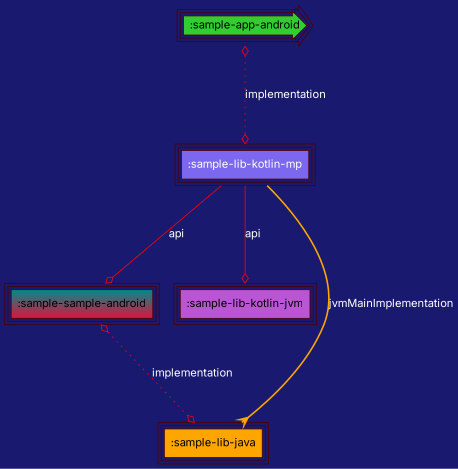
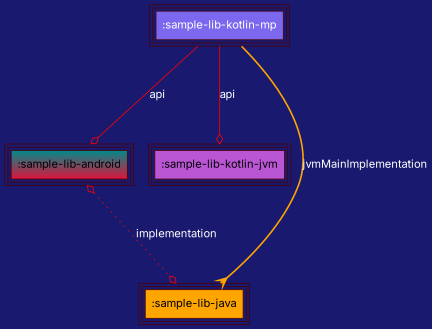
node ":sample-app-android": removed
node ":sample-sample-android": label ":sample-sample-android" -> ":sample-lib-android"
